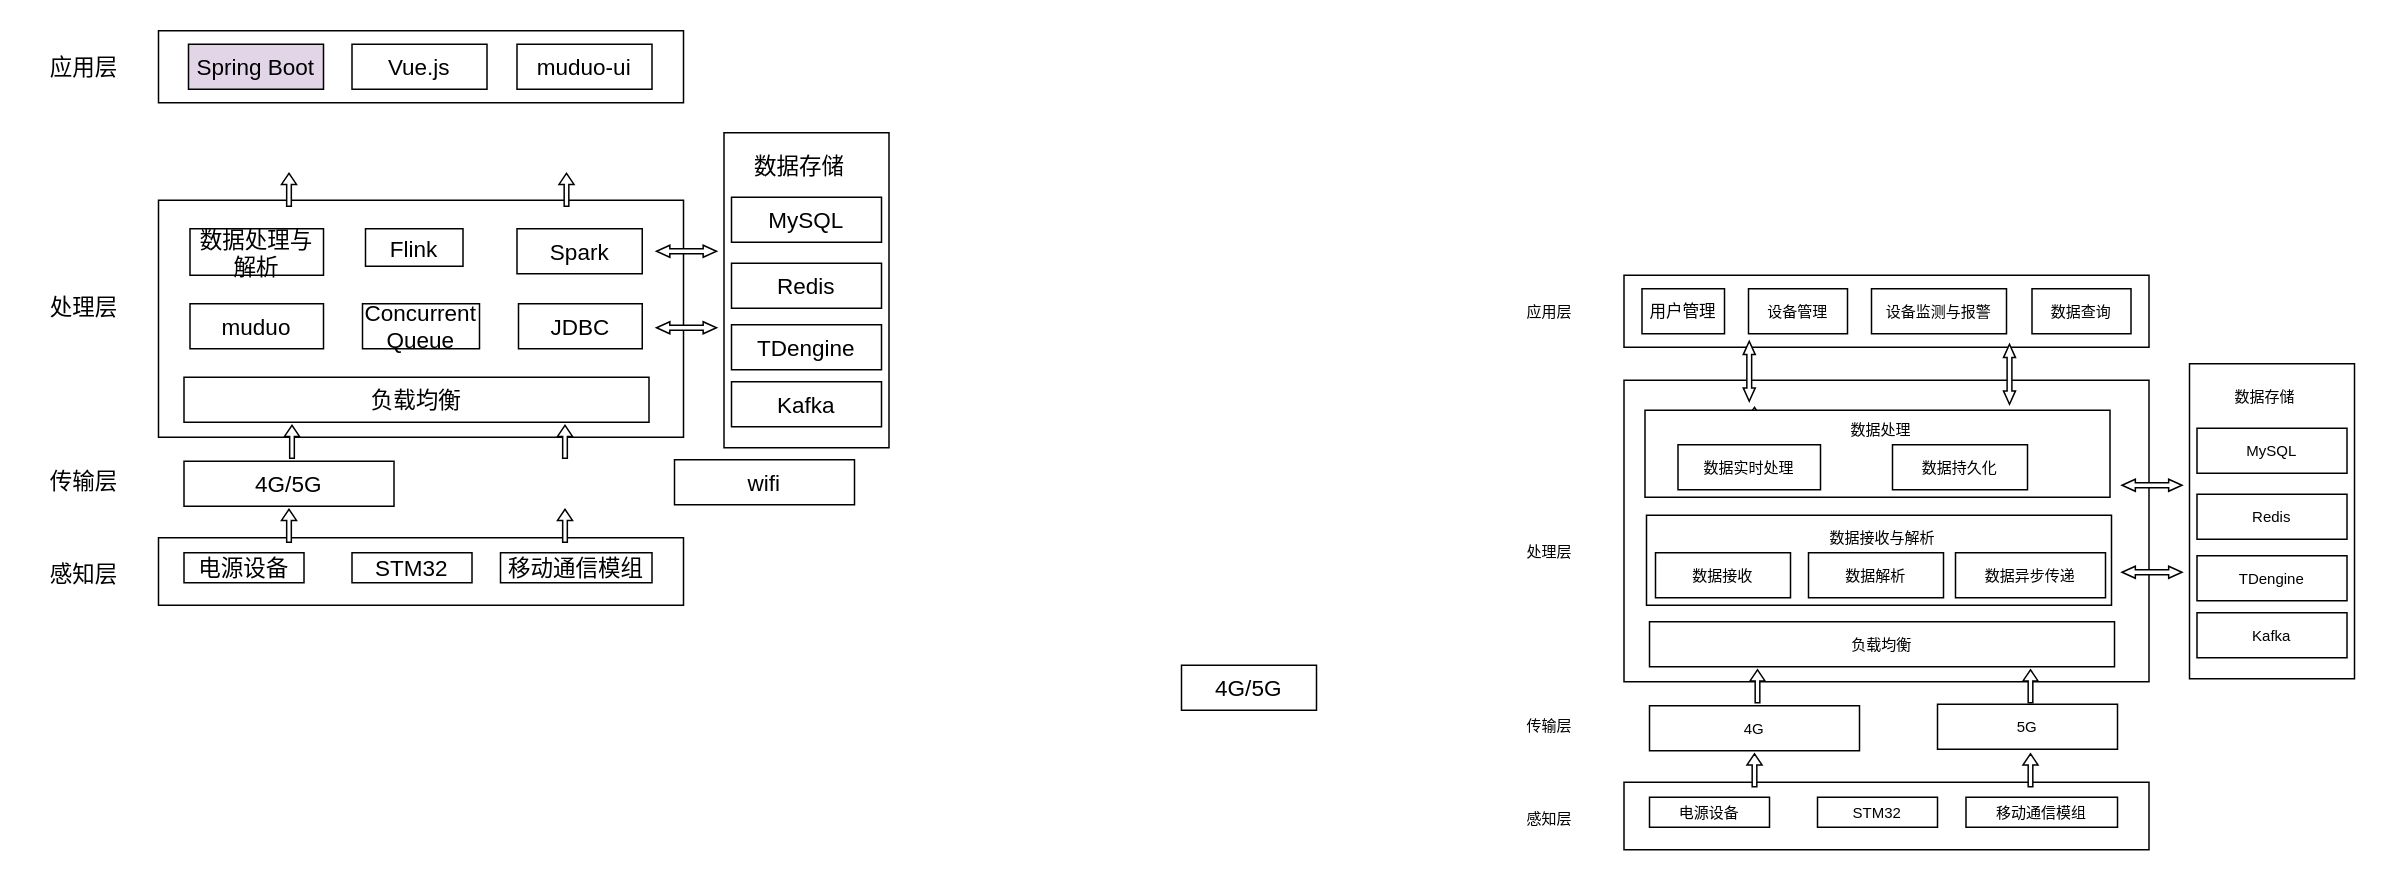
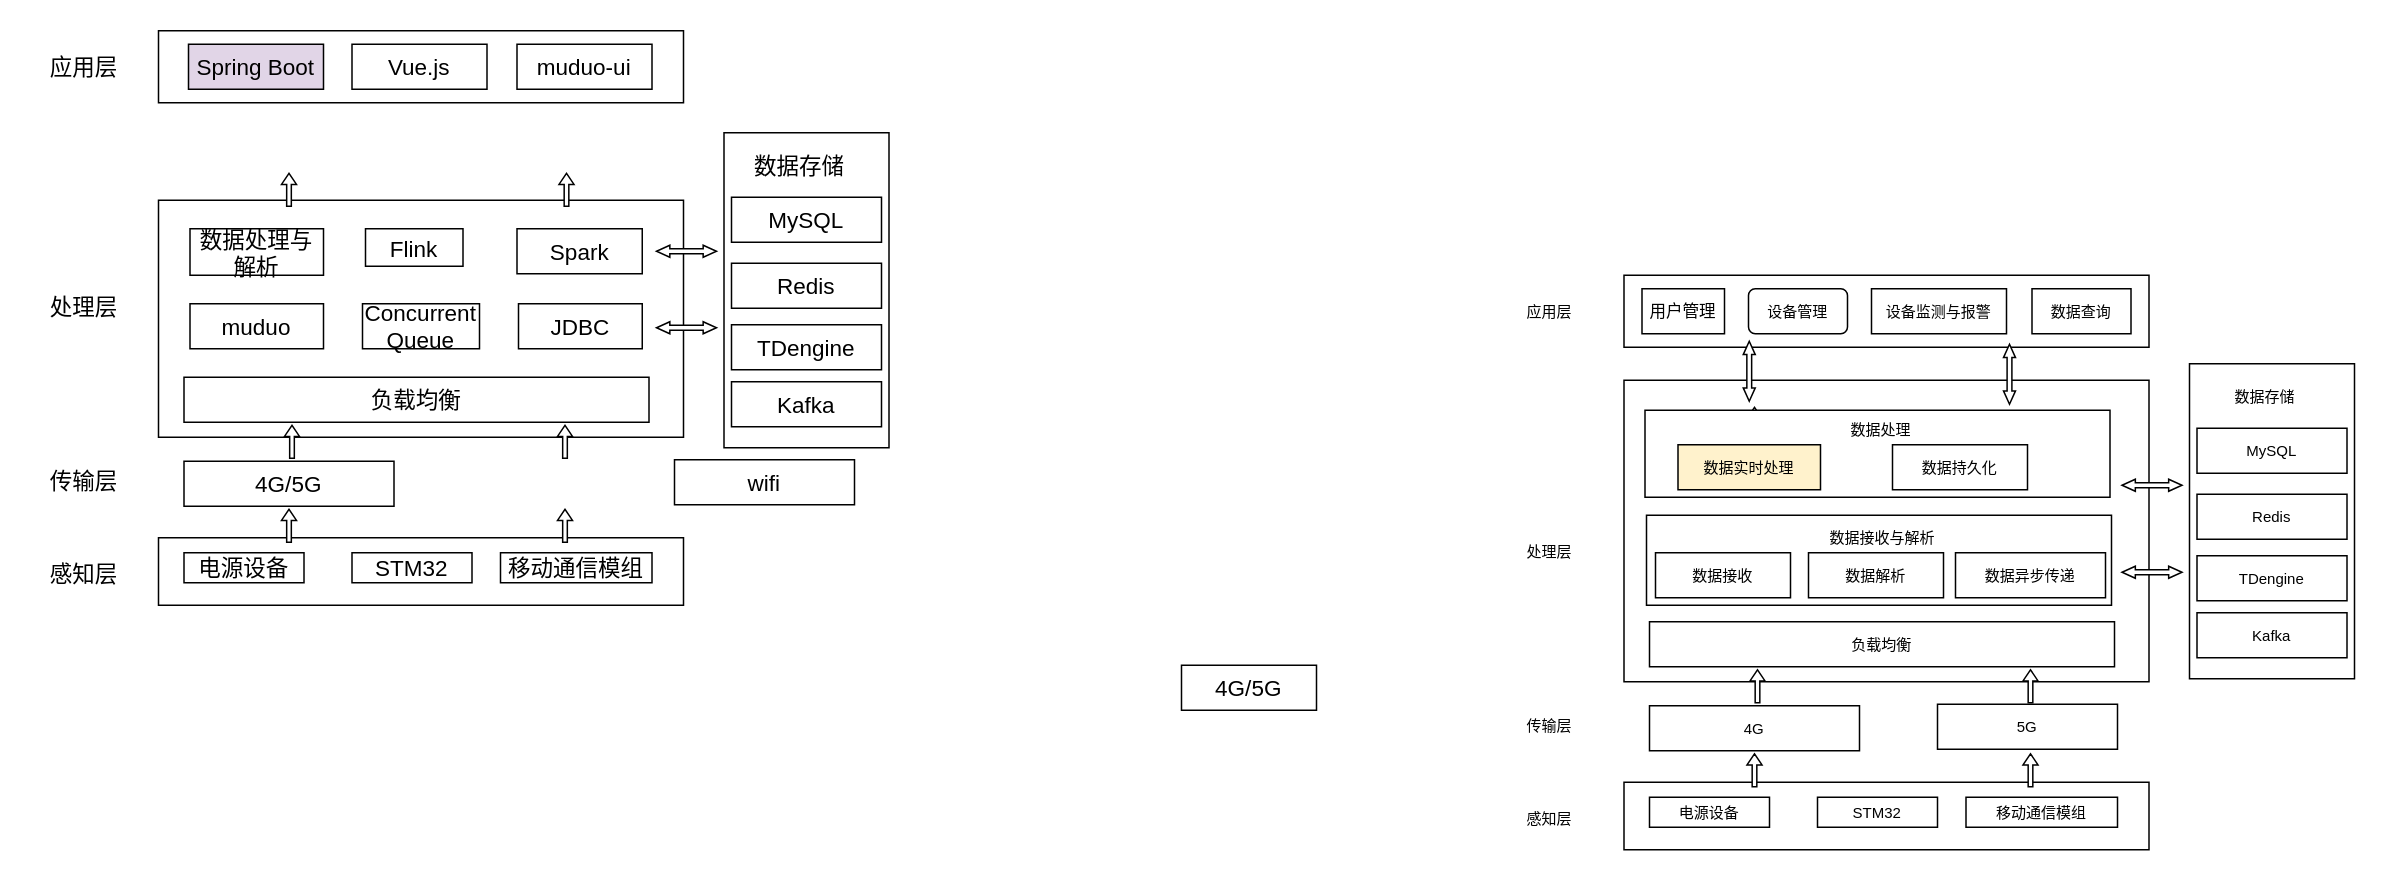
node "设备管理": shape rectangle -> rounded rectangle
node "数据实时处理": fillcolor #ffffff -> #fff2cc
